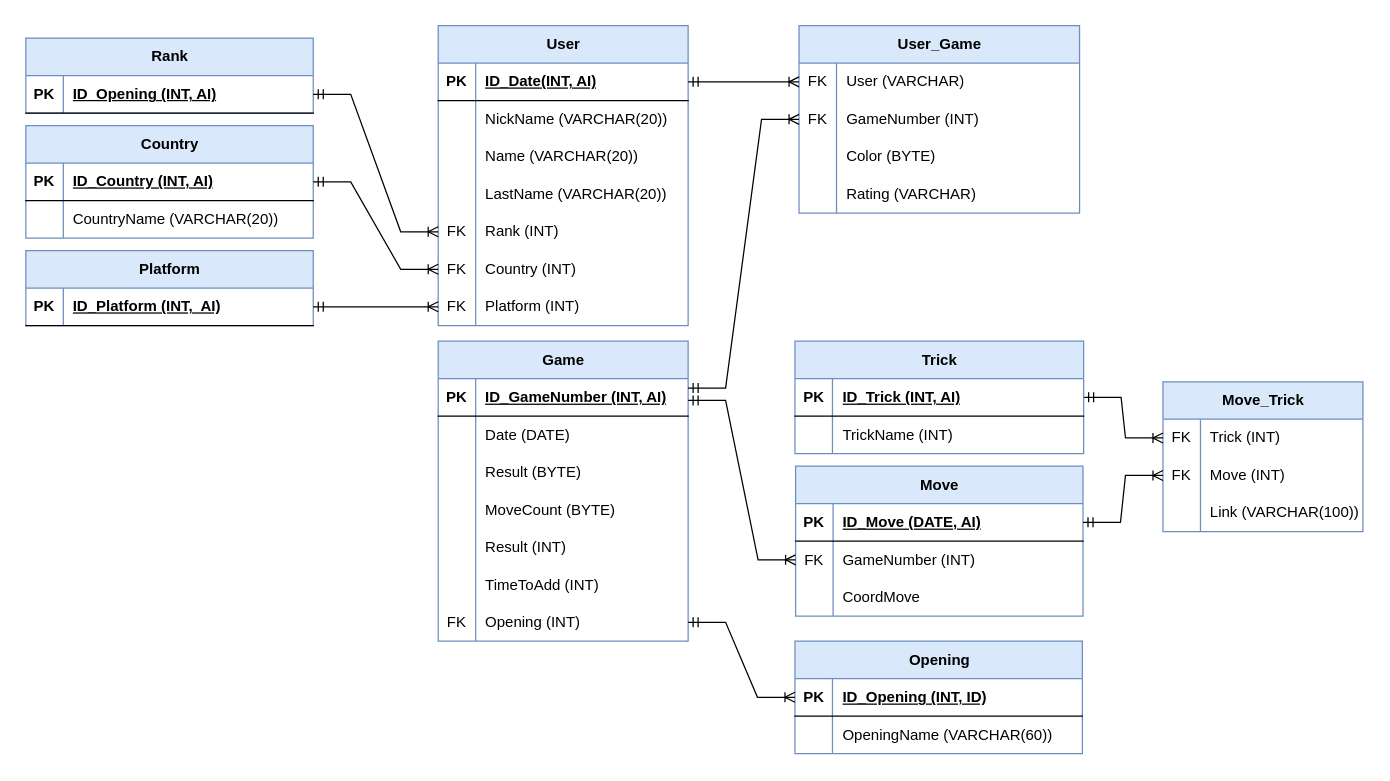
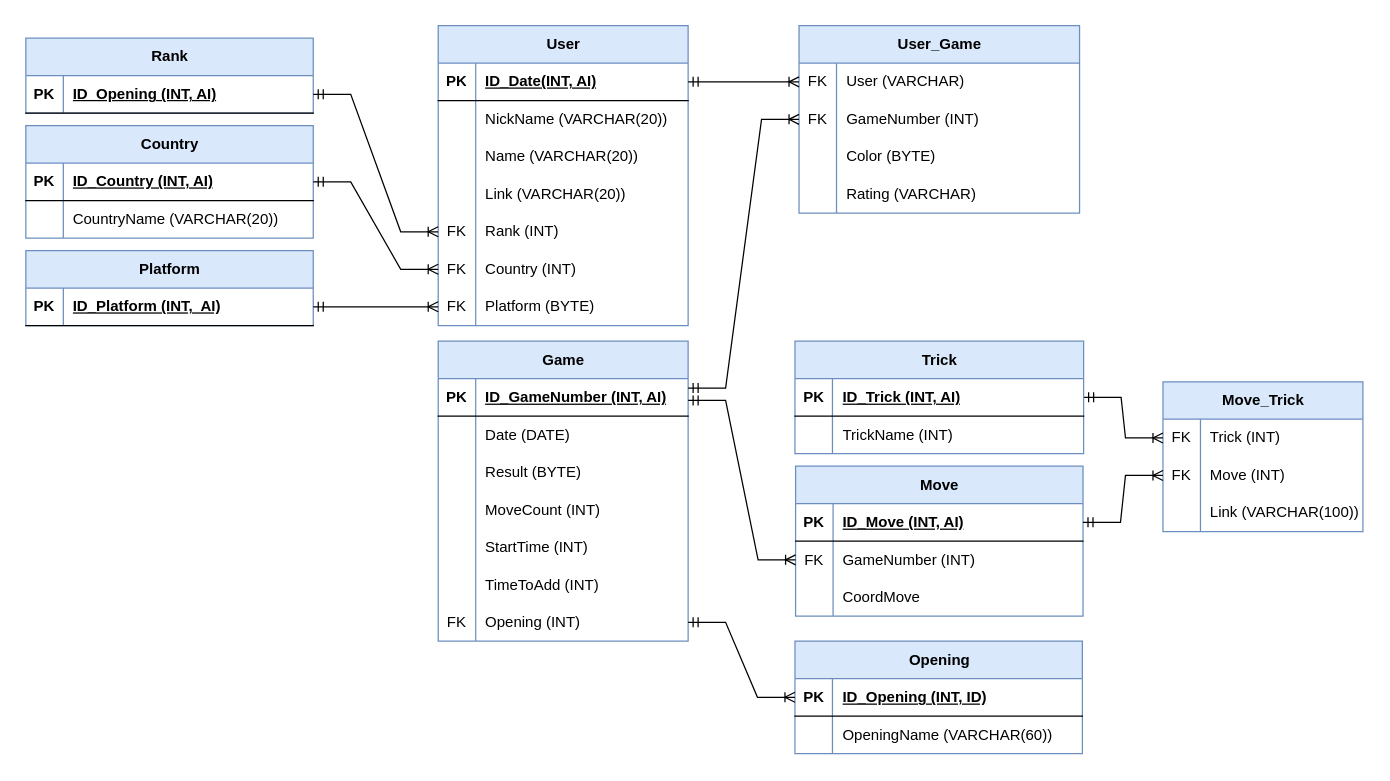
node "LastName (VARCHAR(20))": label "LastName (VARCHAR(20))" -> "Link (VARCHAR(20))"
node "Platform (INT)": label "Platform (INT)" -> "Platform (BYTE)"
node "MoveCount (BYTE)": label "MoveCount (BYTE)" -> "MoveCount (INT)"
node "ID_Move (DATE, AI)": label "ID_Move (DATE, AI)" -> "ID_Move (INT, AI)"
node "Result (INT)": label "Result (INT)" -> "StartTime (INT)"
